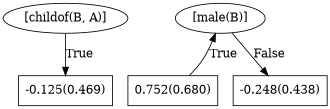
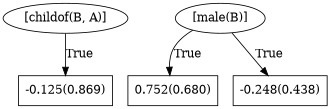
edge "[male(B)]" -> "-0.248(0.438)": label "False" -> "True"
edge "0.752(0.680)" -> "[male(B)]": reversed
node "-0.125(0.469)": label "-0.125(0.469)" -> "-0.125(0.869)"
